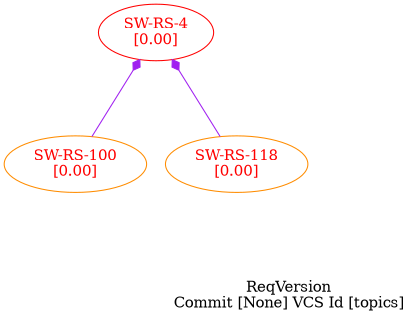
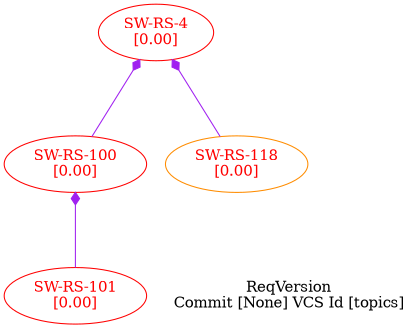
node "SW-RS-100 [0.00]": color darkorange -> red
node "SW-RS-101 [0.00]": added
